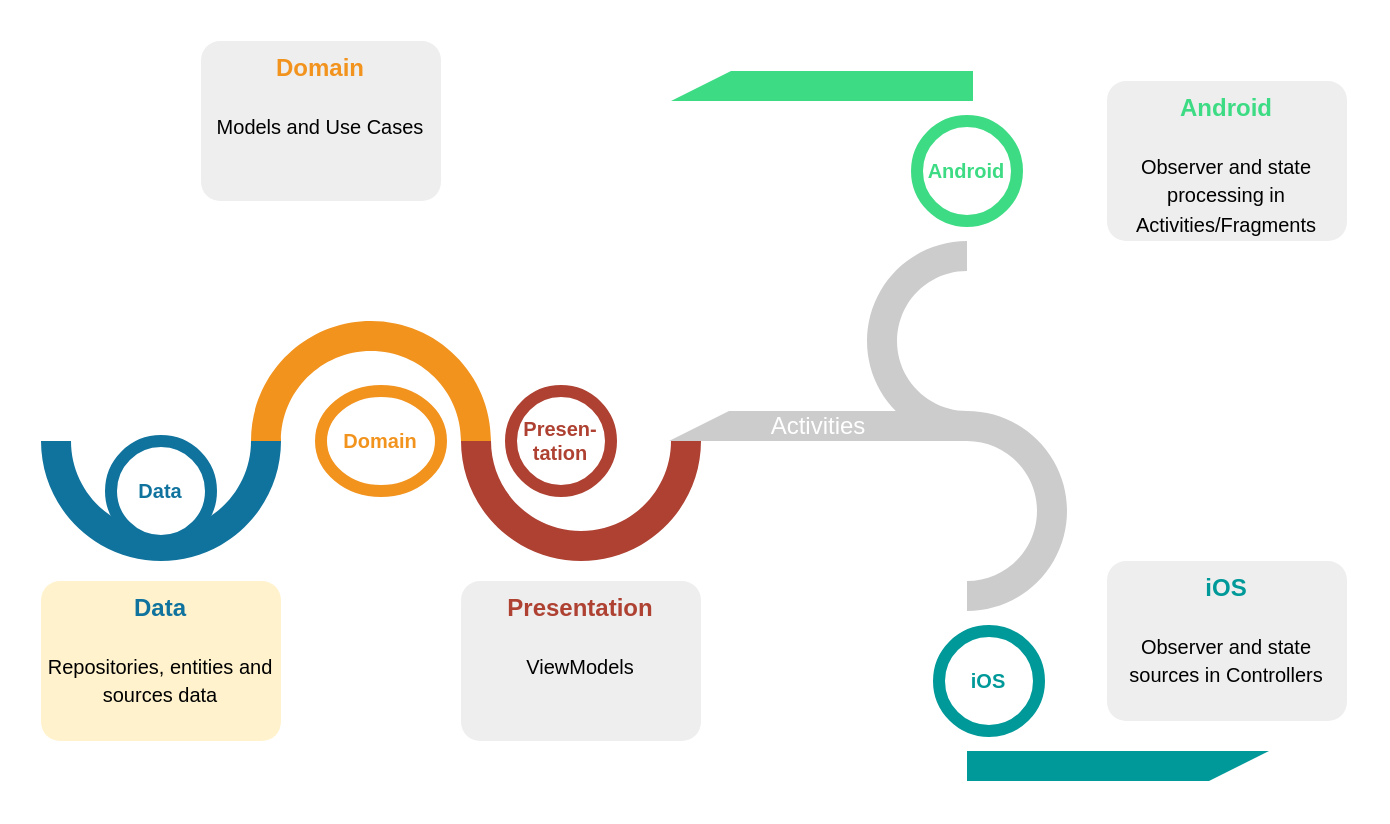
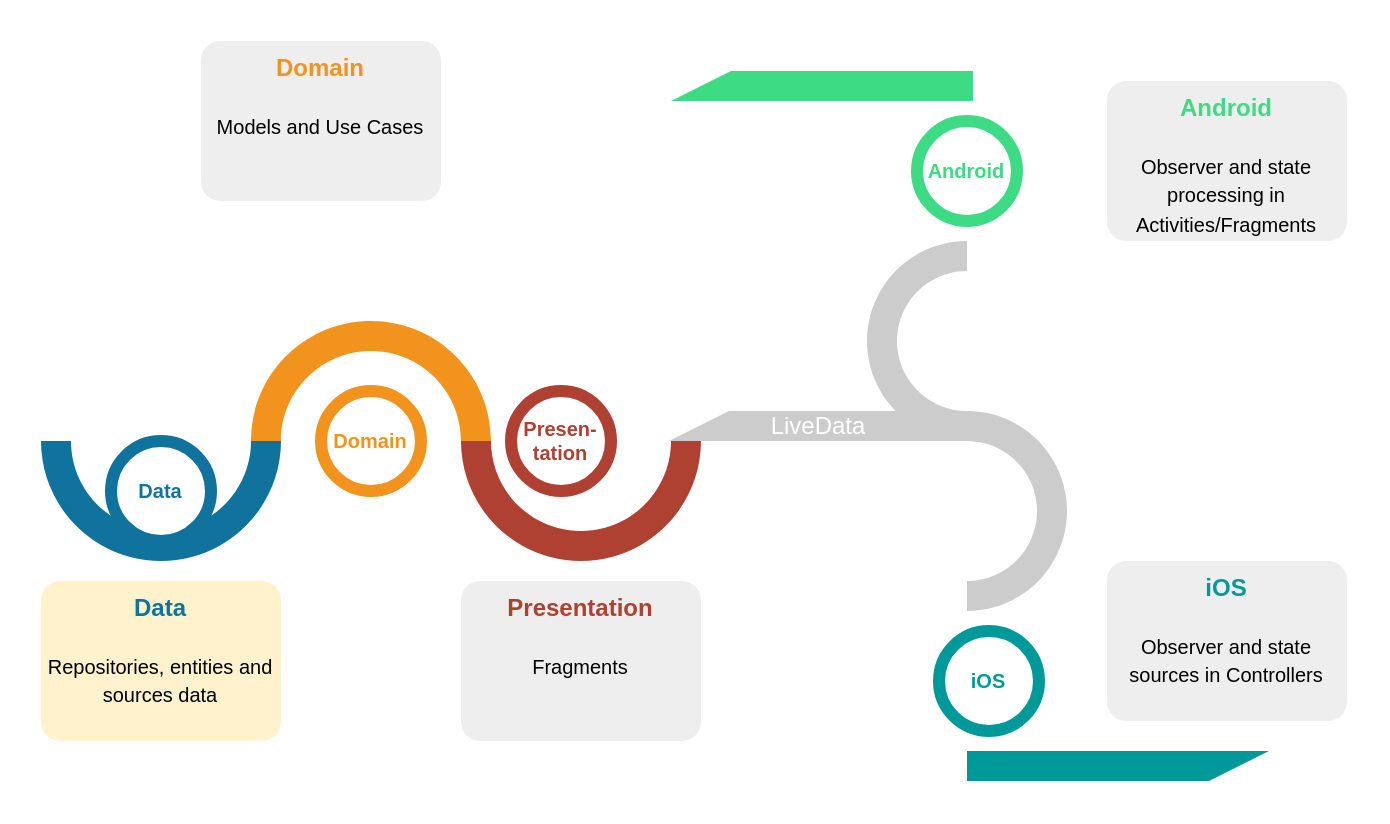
node "Activities": label "Activities" -> "LiveData"
node "Domain": size 120x100 -> 100x100
node "Presentation ViewModels": label "Presentation ViewModels" -> "Presentation Fragments"
